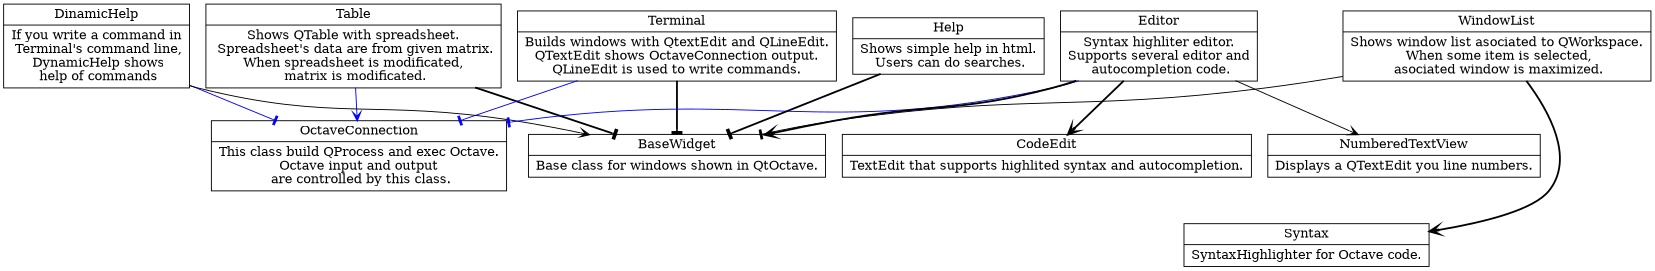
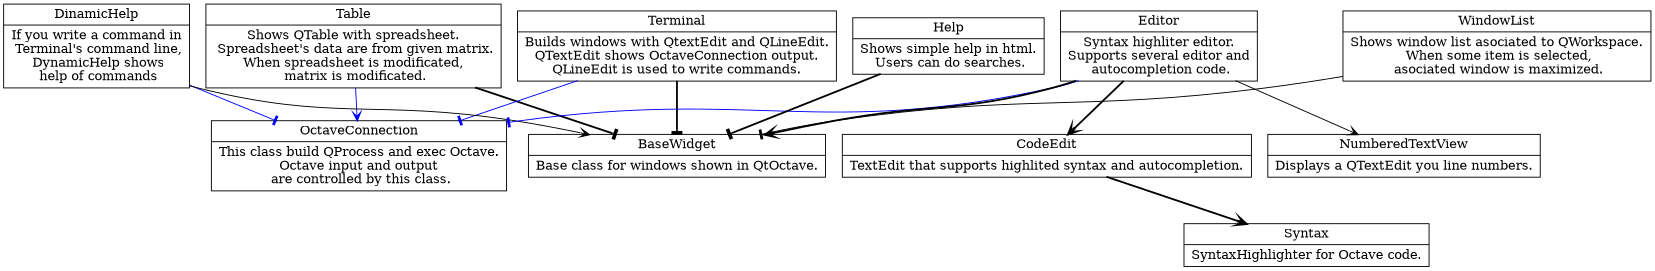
edge "WindowList" -> "Syntax": now "CodeEdit" -> "Syntax"
